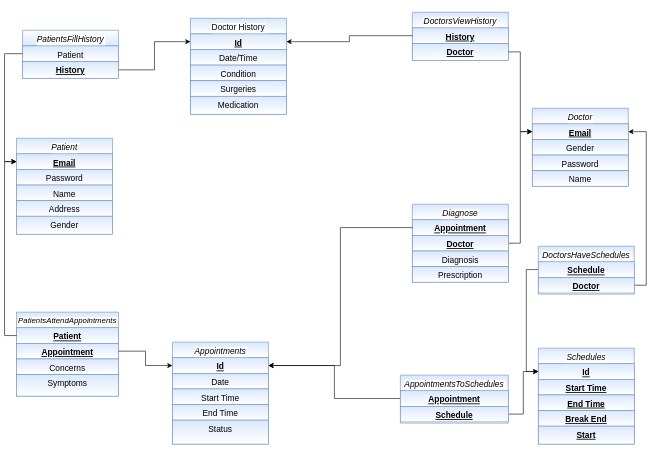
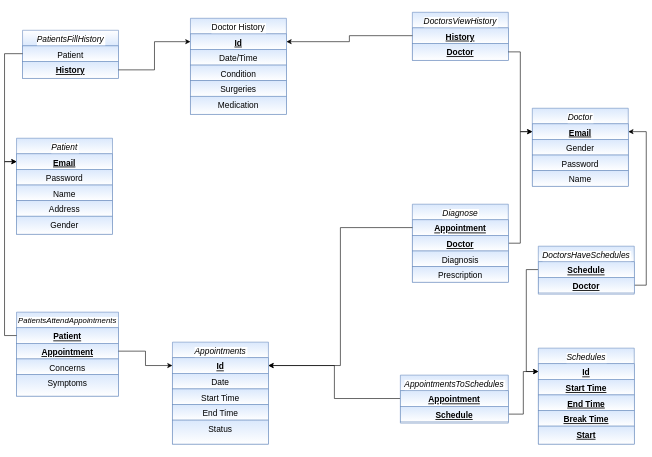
node "Break End": label "Break End" -> "Break Time"
